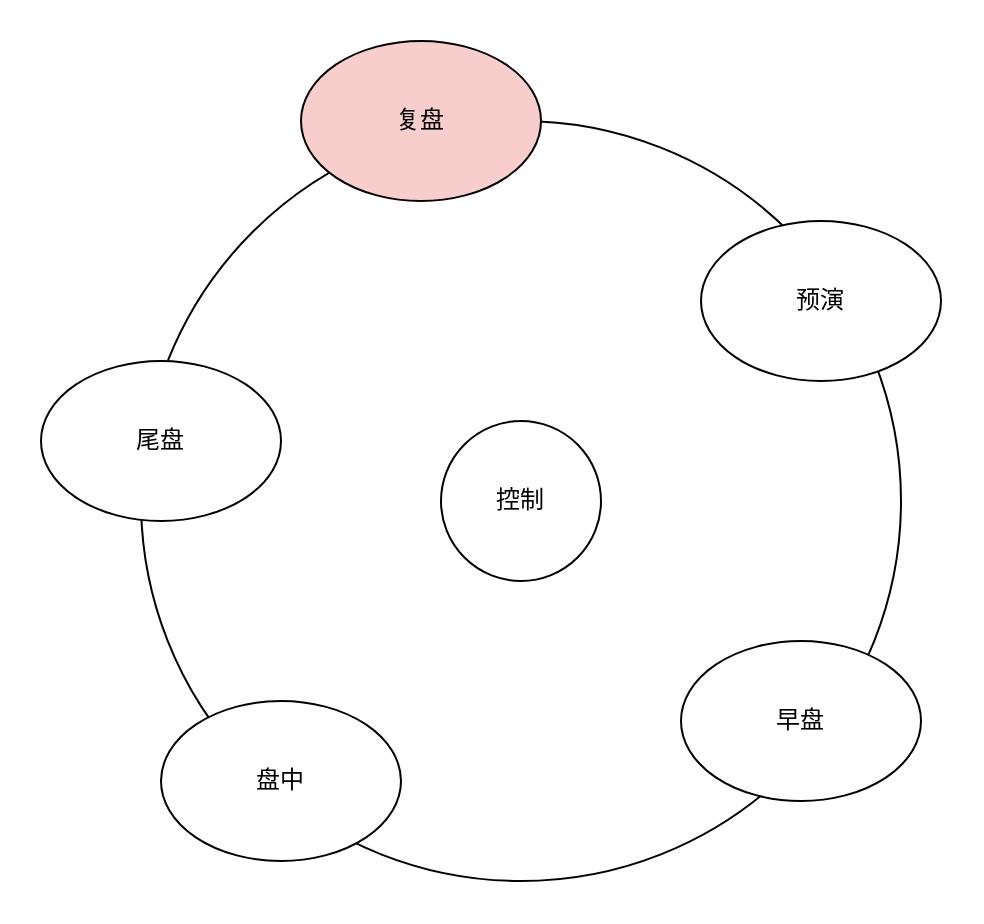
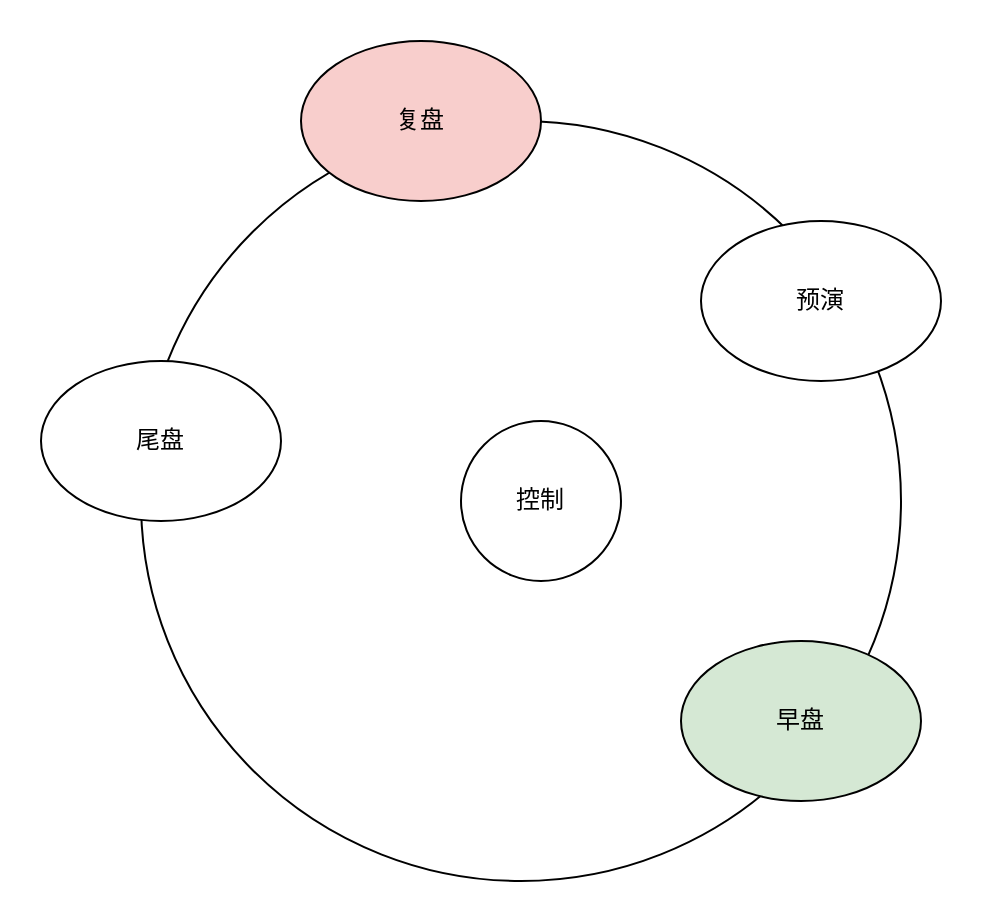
node "控制": moved (521, 501) -> (541, 501)
node "早盘": fillcolor #ffffff -> #d5e8d4
node "盘中": removed
